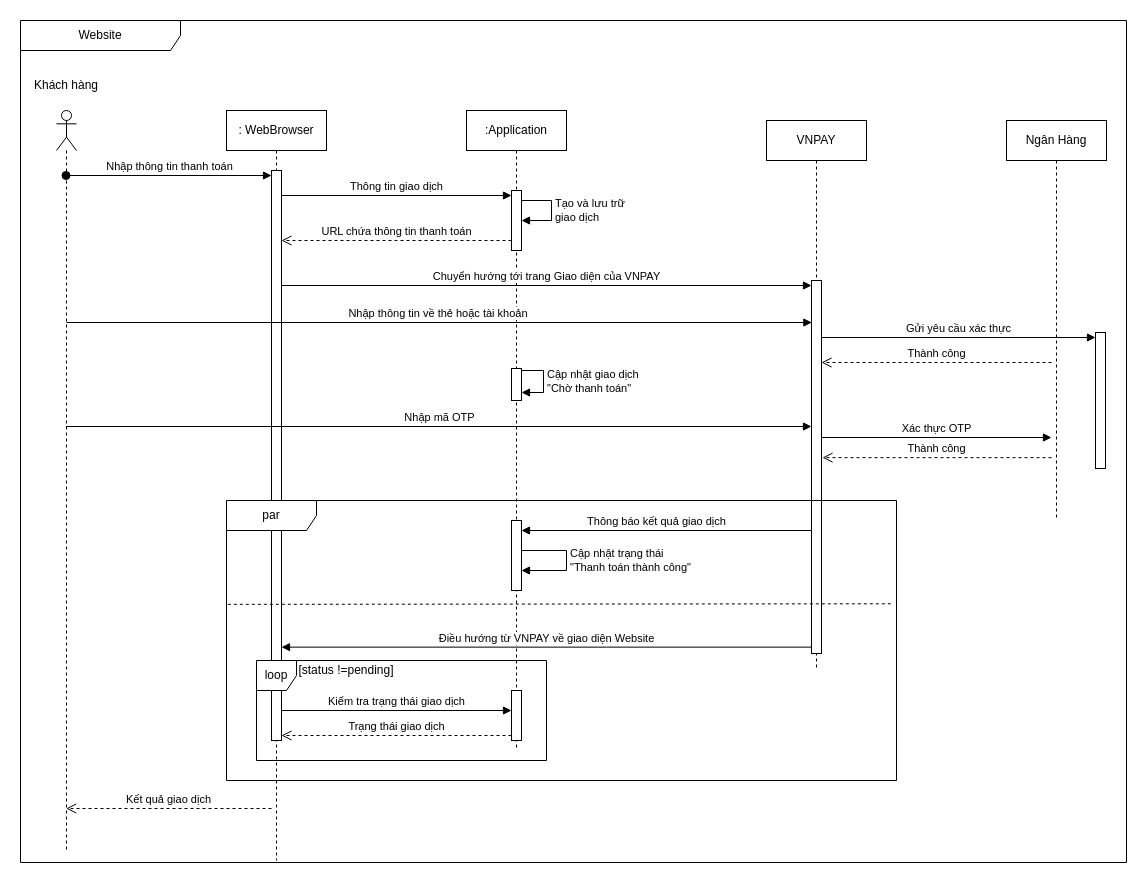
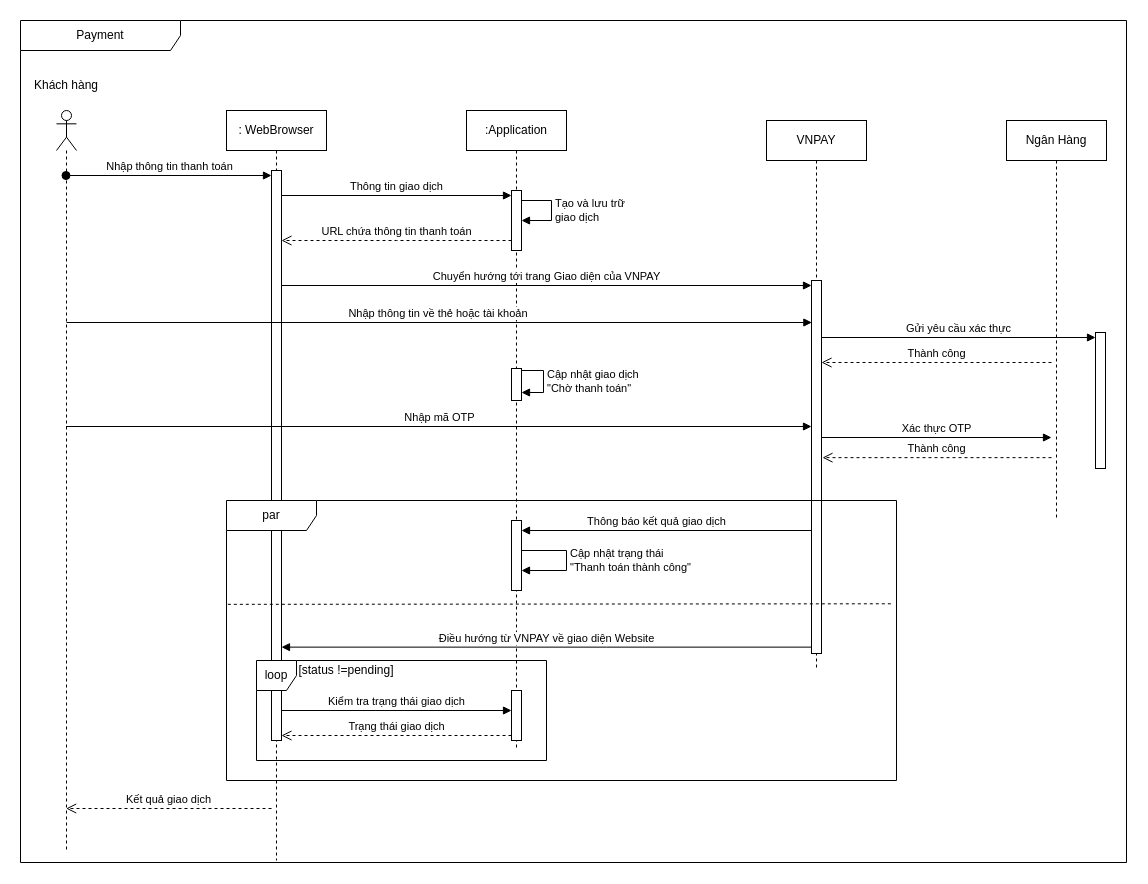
node "Website": label "Website" -> "Payment"
